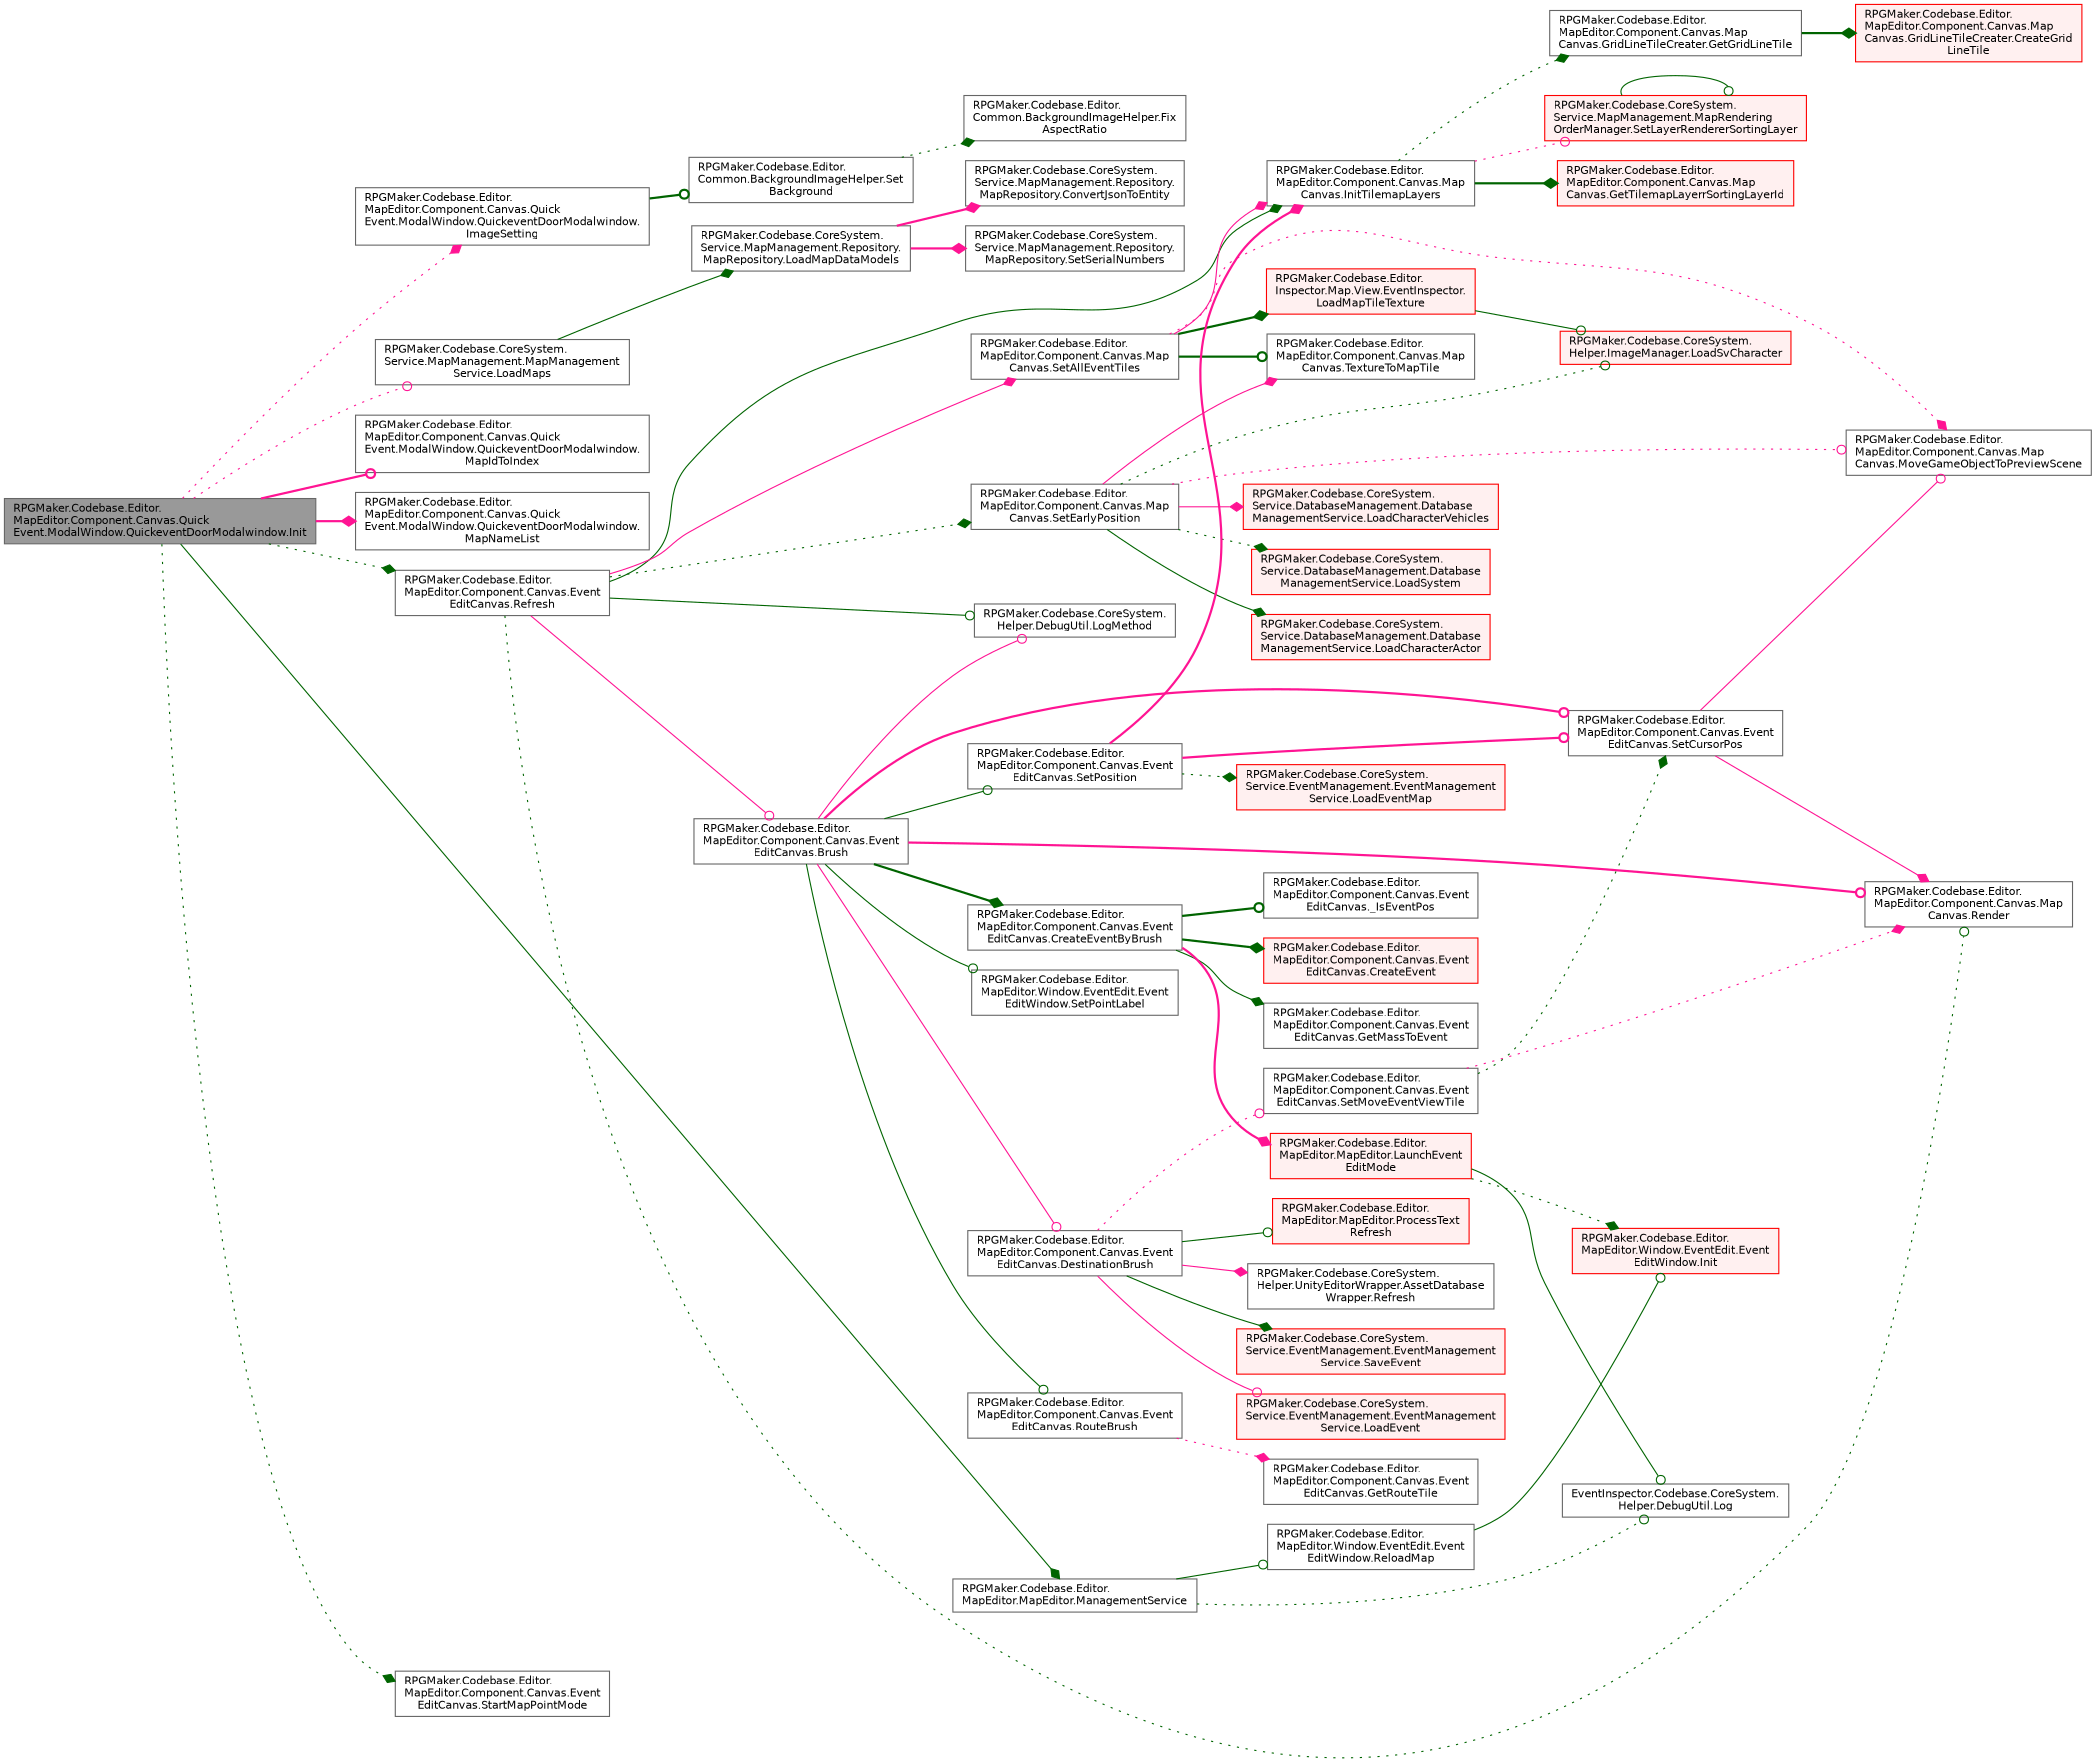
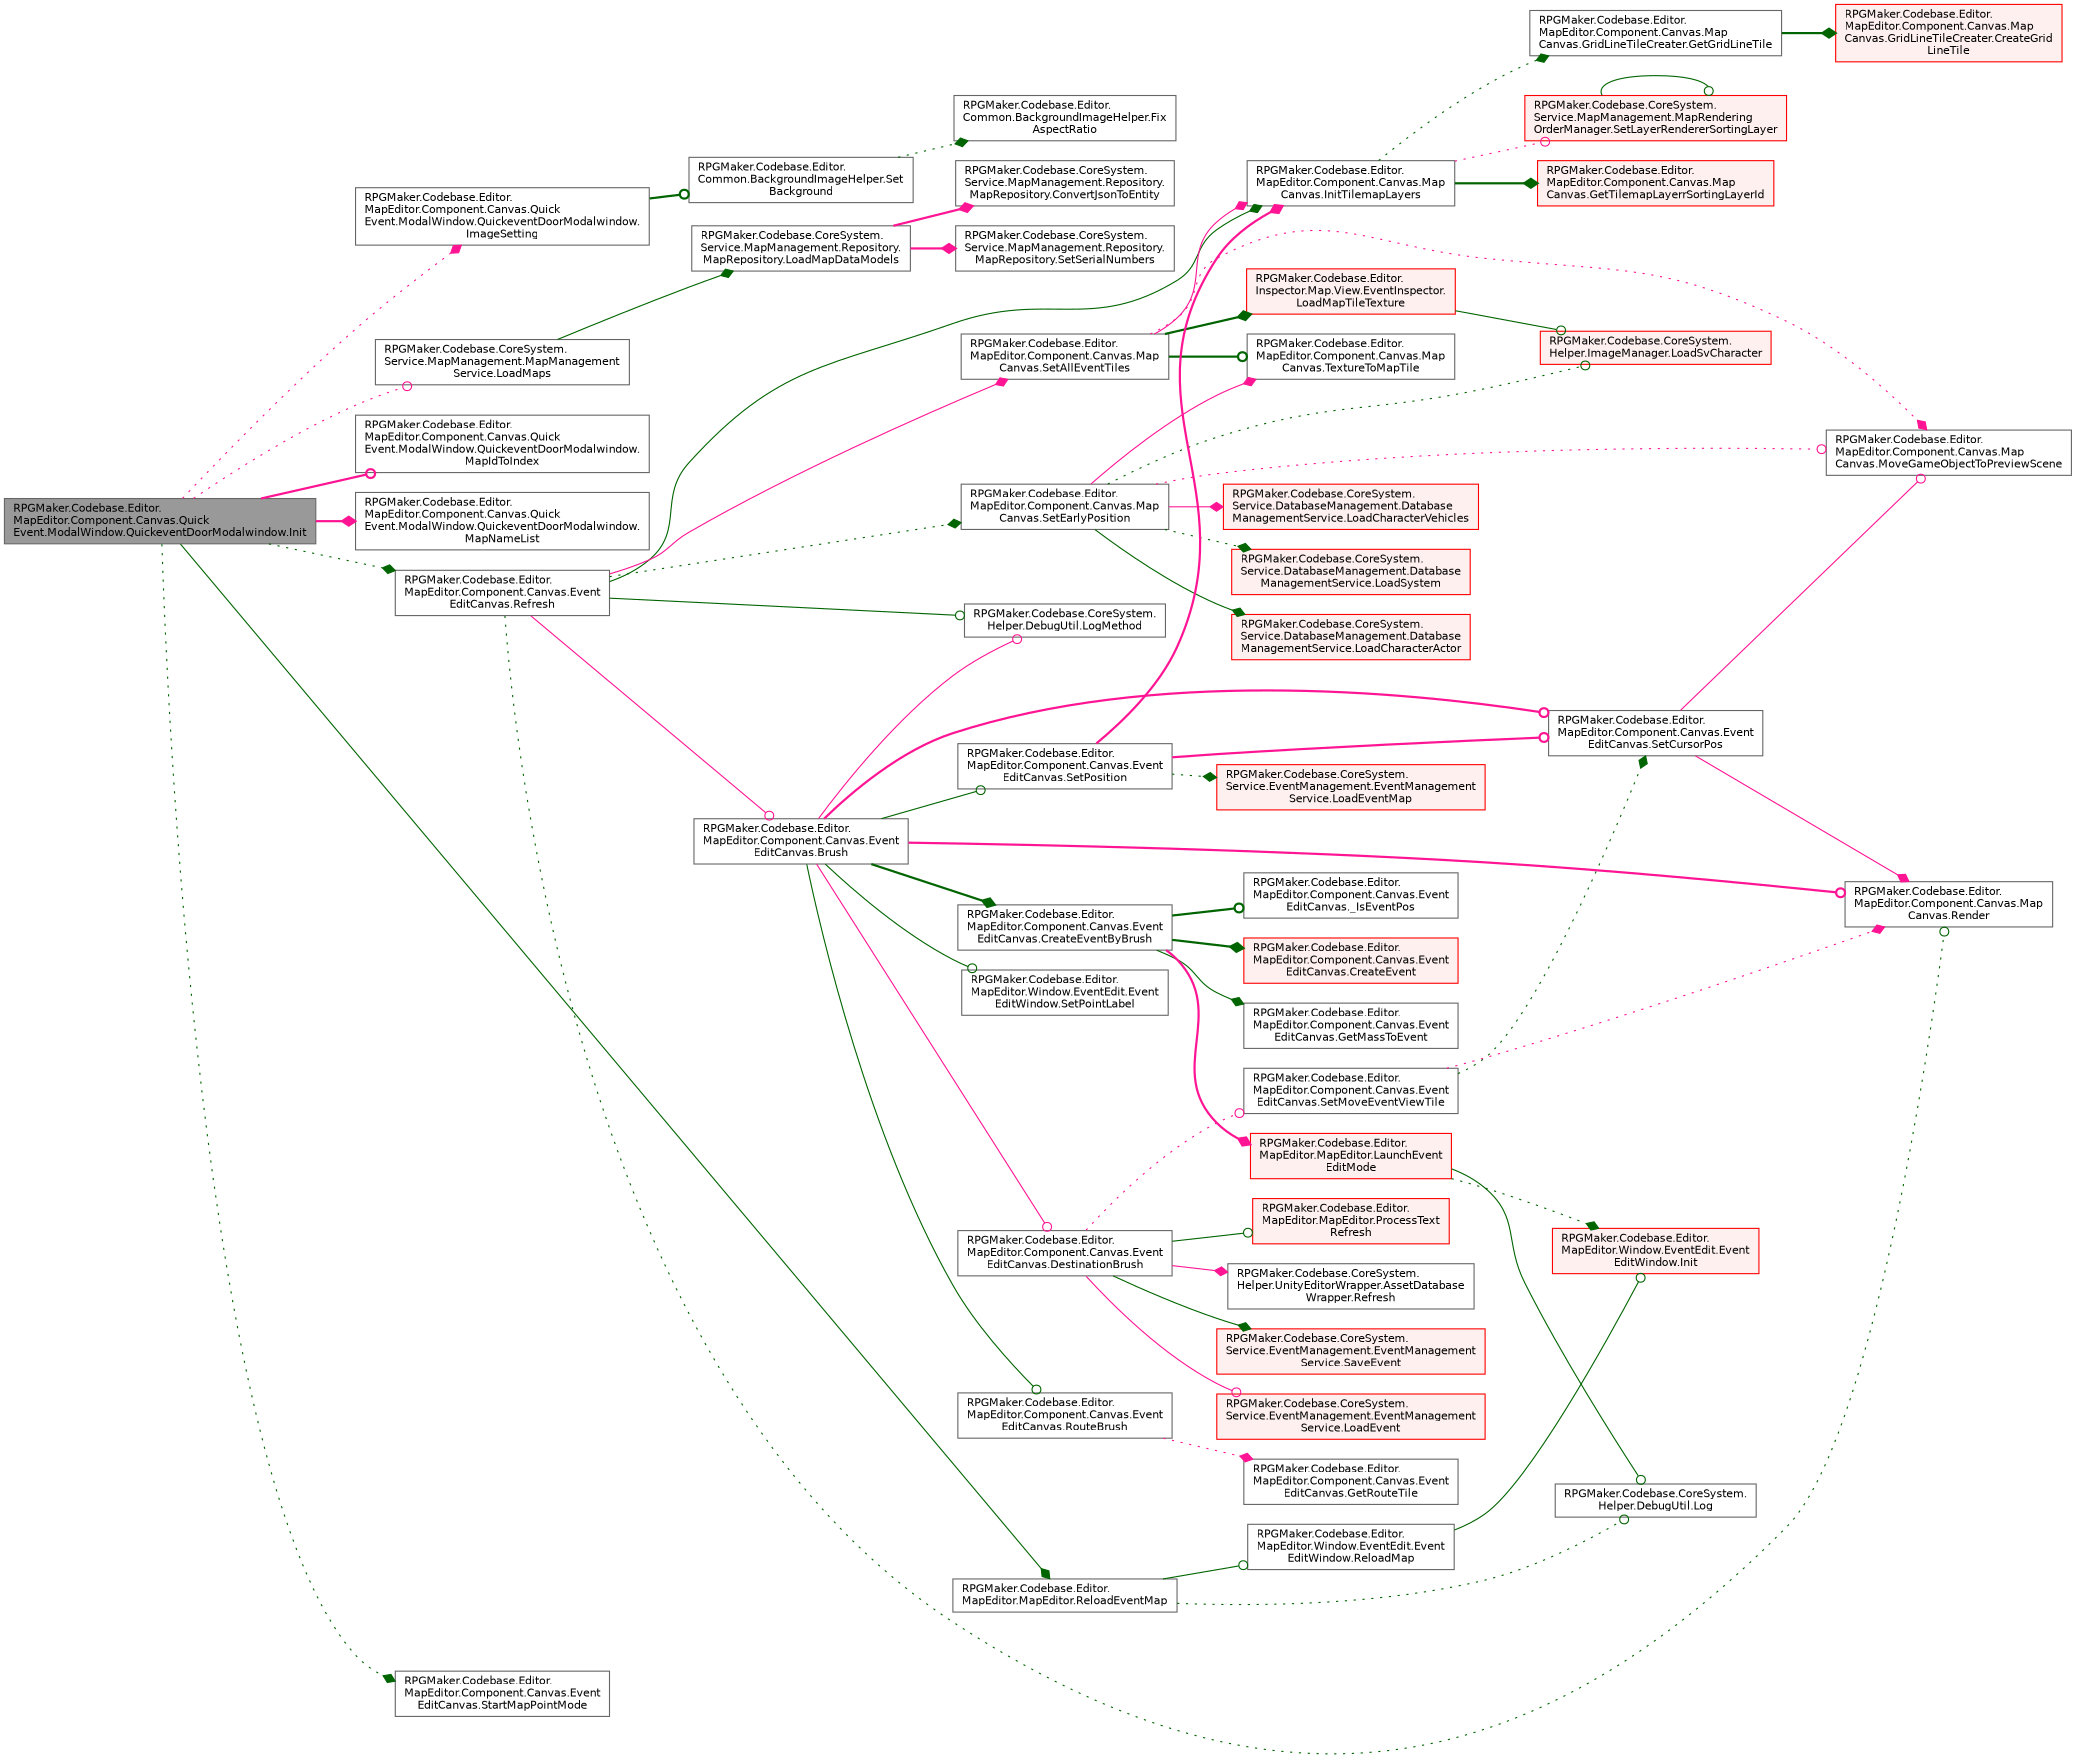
node "EventInspector.Codebase.CoreSystem. Helper.DebugUtil.Log": label "EventInspector.Codebase.CoreSystem. Helper.DebugUtil.Log" -> "RPGMaker.Codebase.CoreSystem. Helper.DebugUtil.Log"
node "RPGMaker.Codebase.Editor. MapEditor.MapEditor.ManagementService": label "RPGMaker.Codebase.Editor. MapEditor.MapEditor.ManagementService" -> "RPGMaker.Codebase.Editor. MapEditor.MapEditor.ReloadEventMap"
